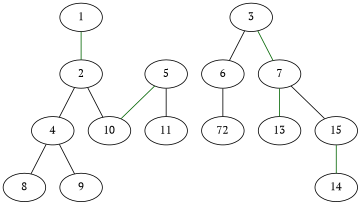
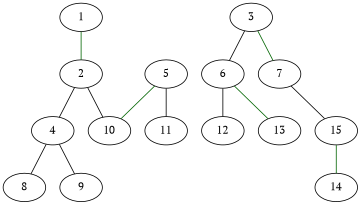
edge "7" -- "13": now "6" -- "13"
node "72": label "72" -> "12"
